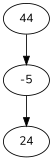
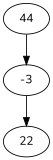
node "-5": label "-5" -> "-3"
node "24": label "24" -> "22"
